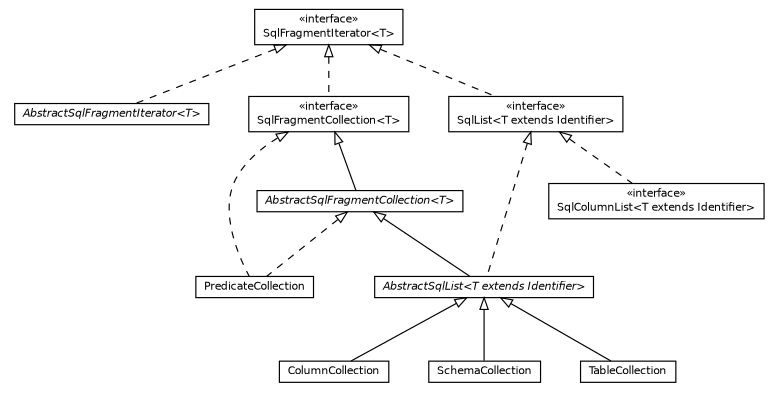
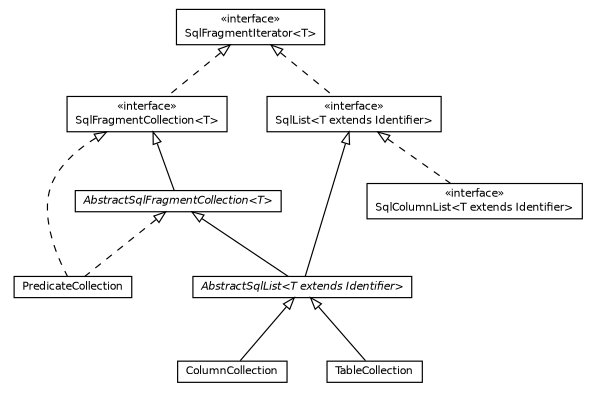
node "AbstractSqlFragmentIterator<T>": removed
edge "AbstractSqlList<T extends Identifier>" -> "SqlList<T extends Identifier>": style dashed -> solid
node "SchemaCollection": removed
